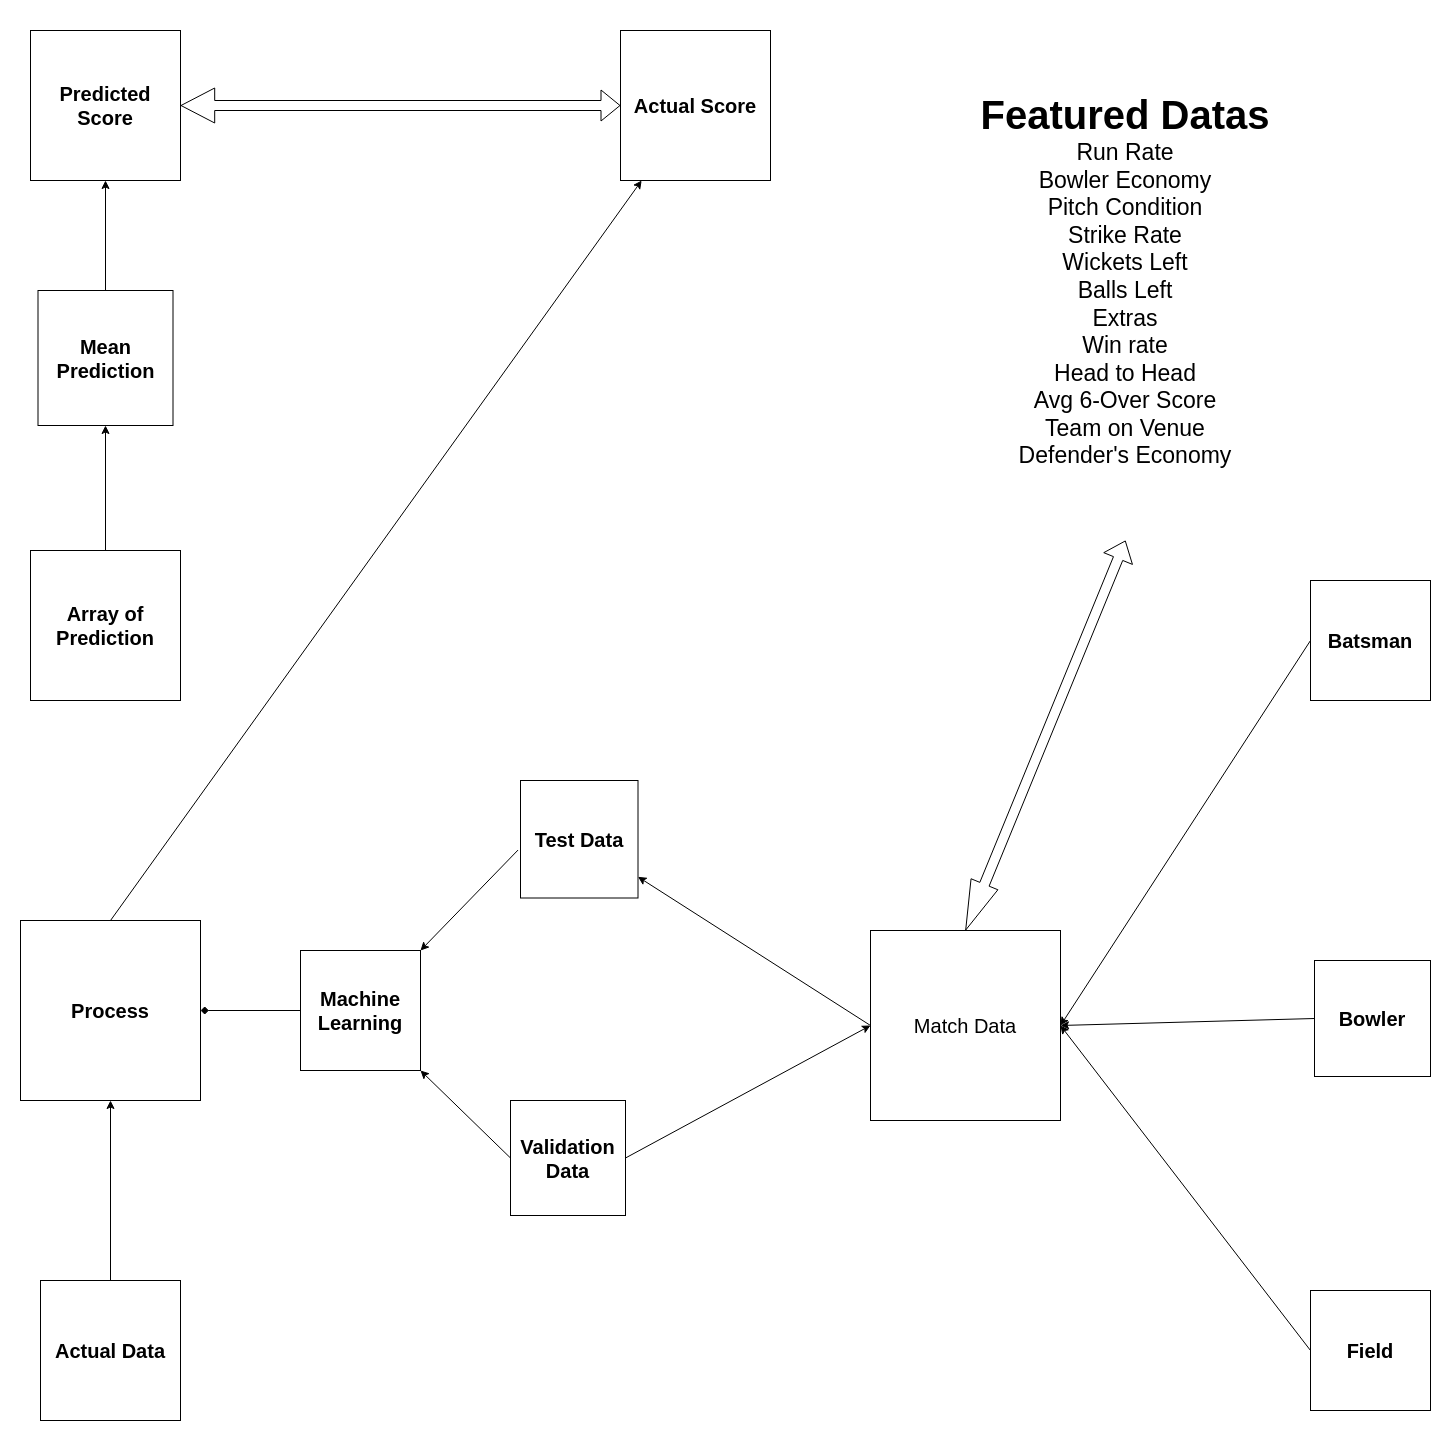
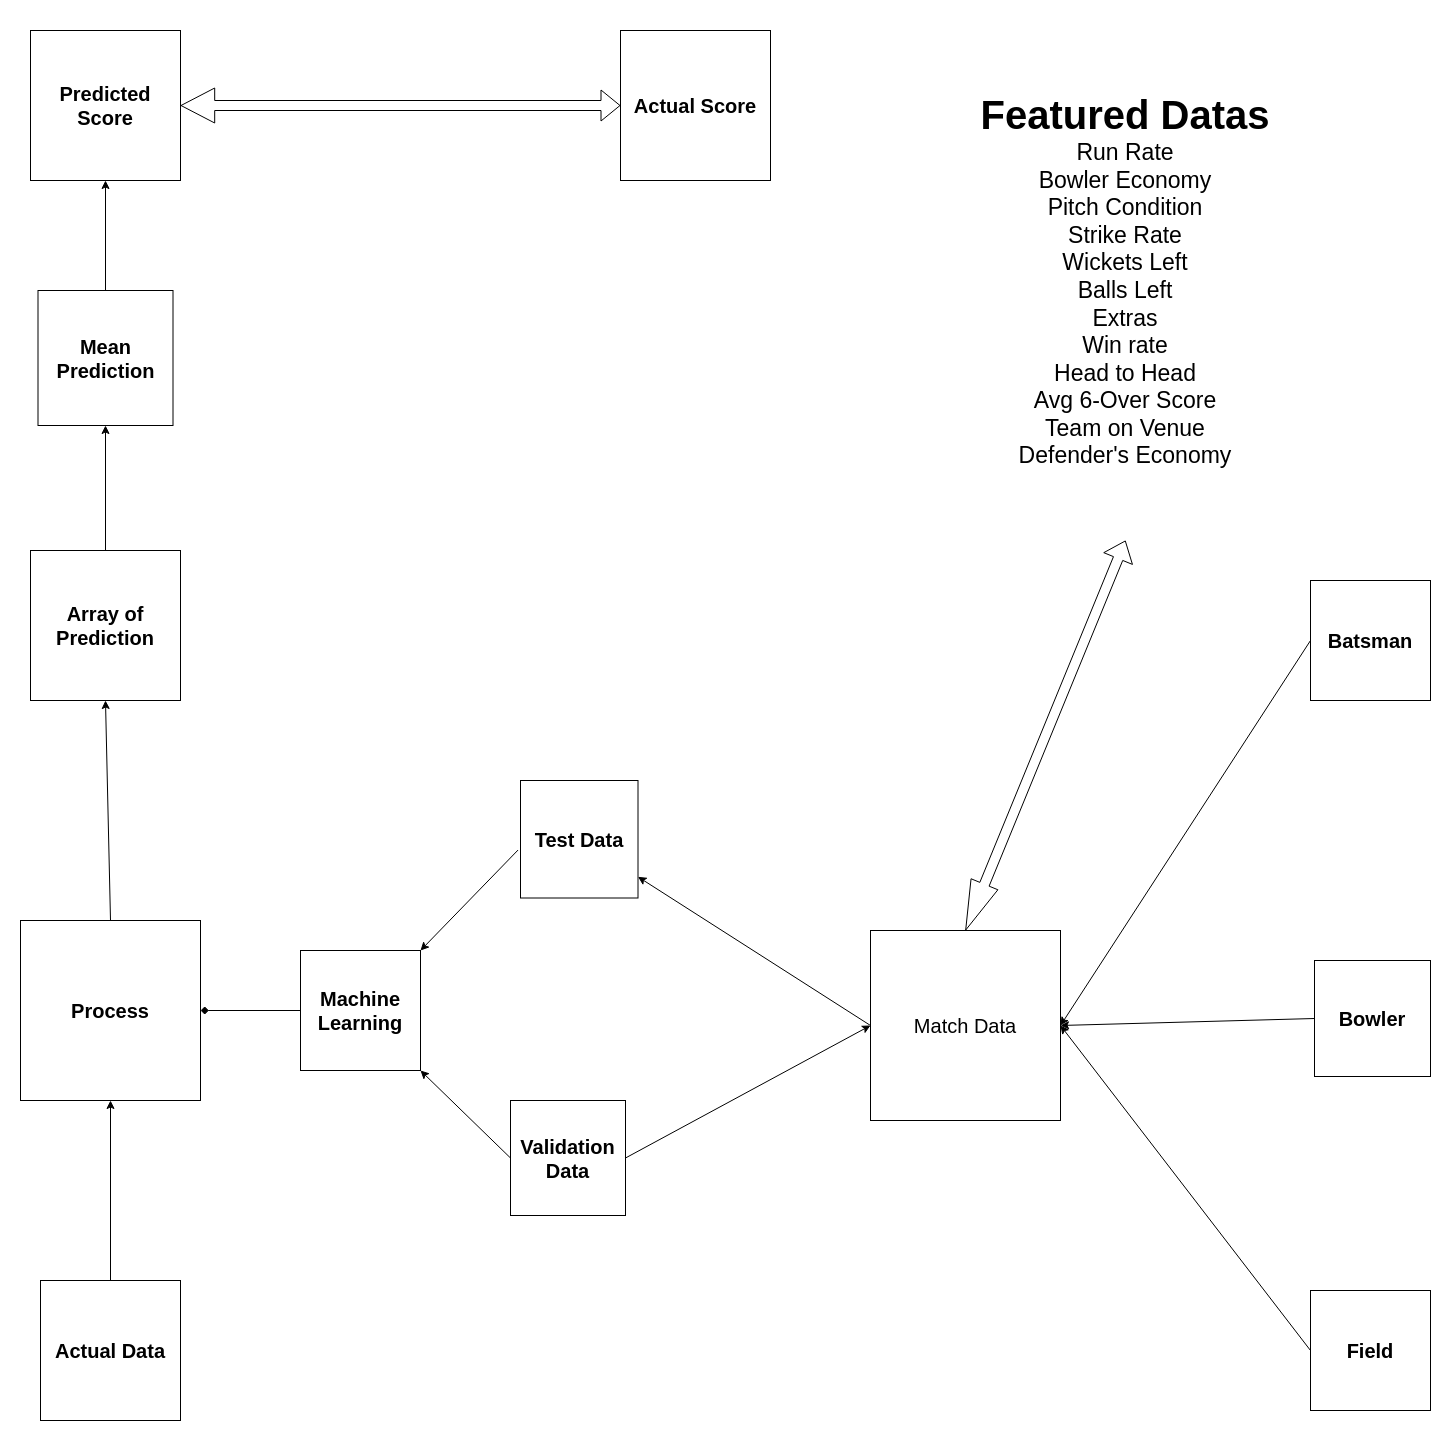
edge "Process" -> "Actual Score": now "Process" -> "Array of Prediction"
